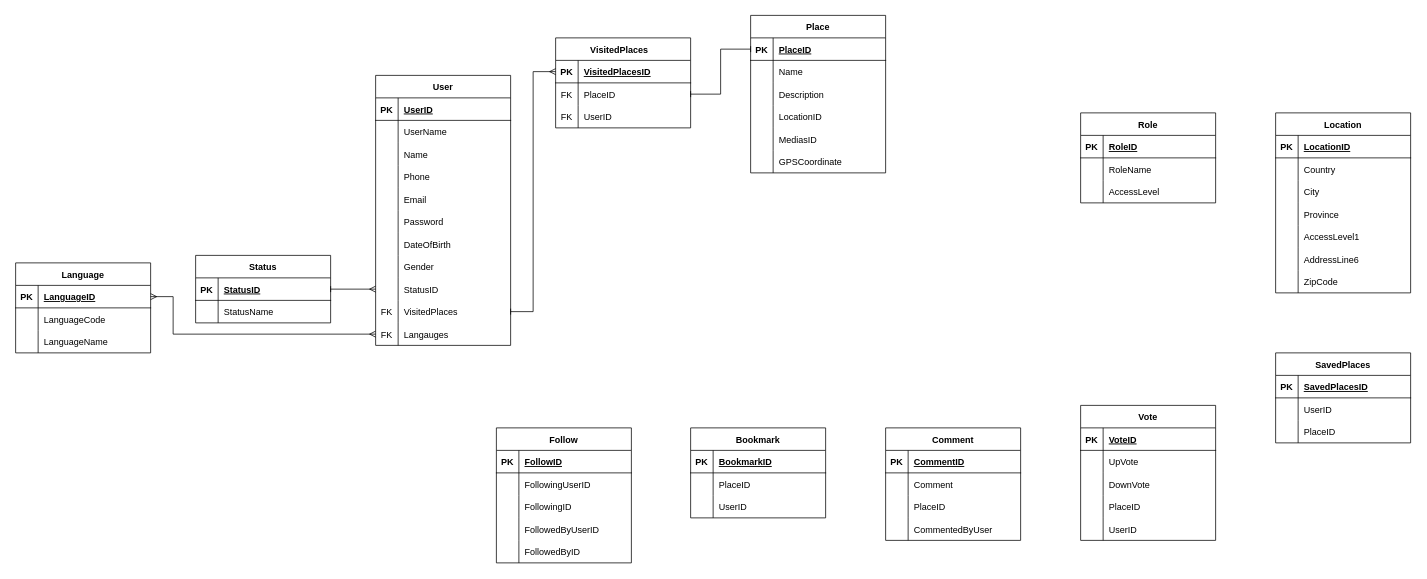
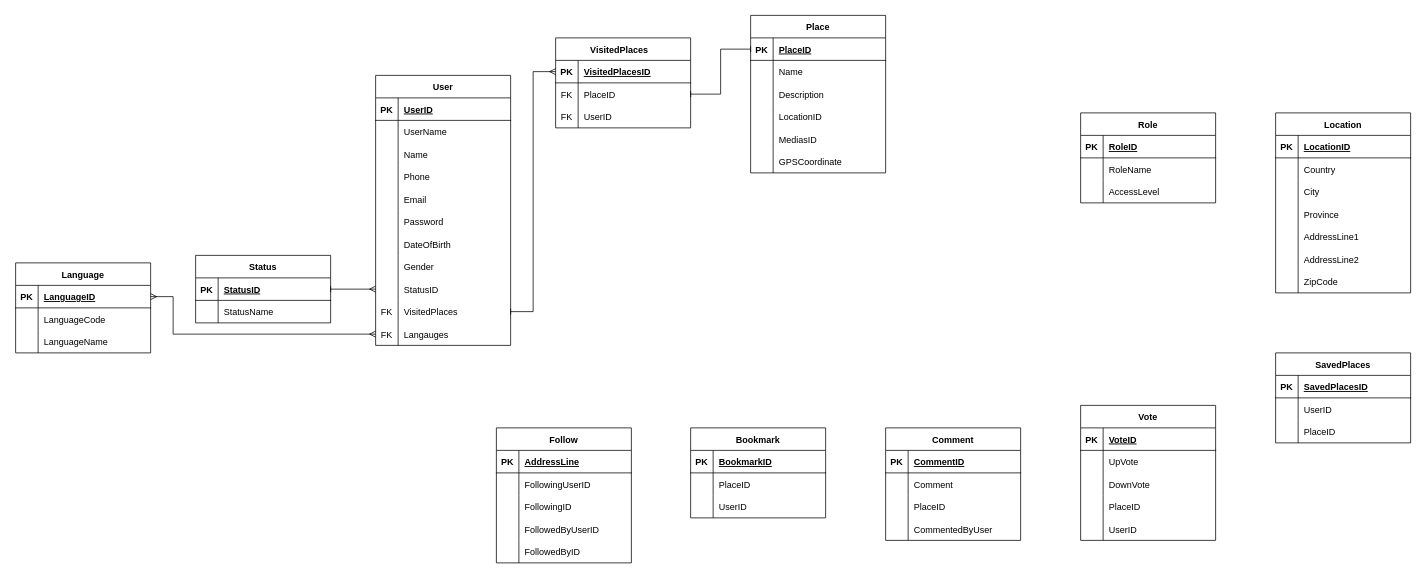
node "AccessLevel1": label "AccessLevel1" -> "AddressLine1"
node "AddressLine6": label "AddressLine6" -> "AddressLine2"
node "FollowID": label "FollowID" -> "AddressLine"
